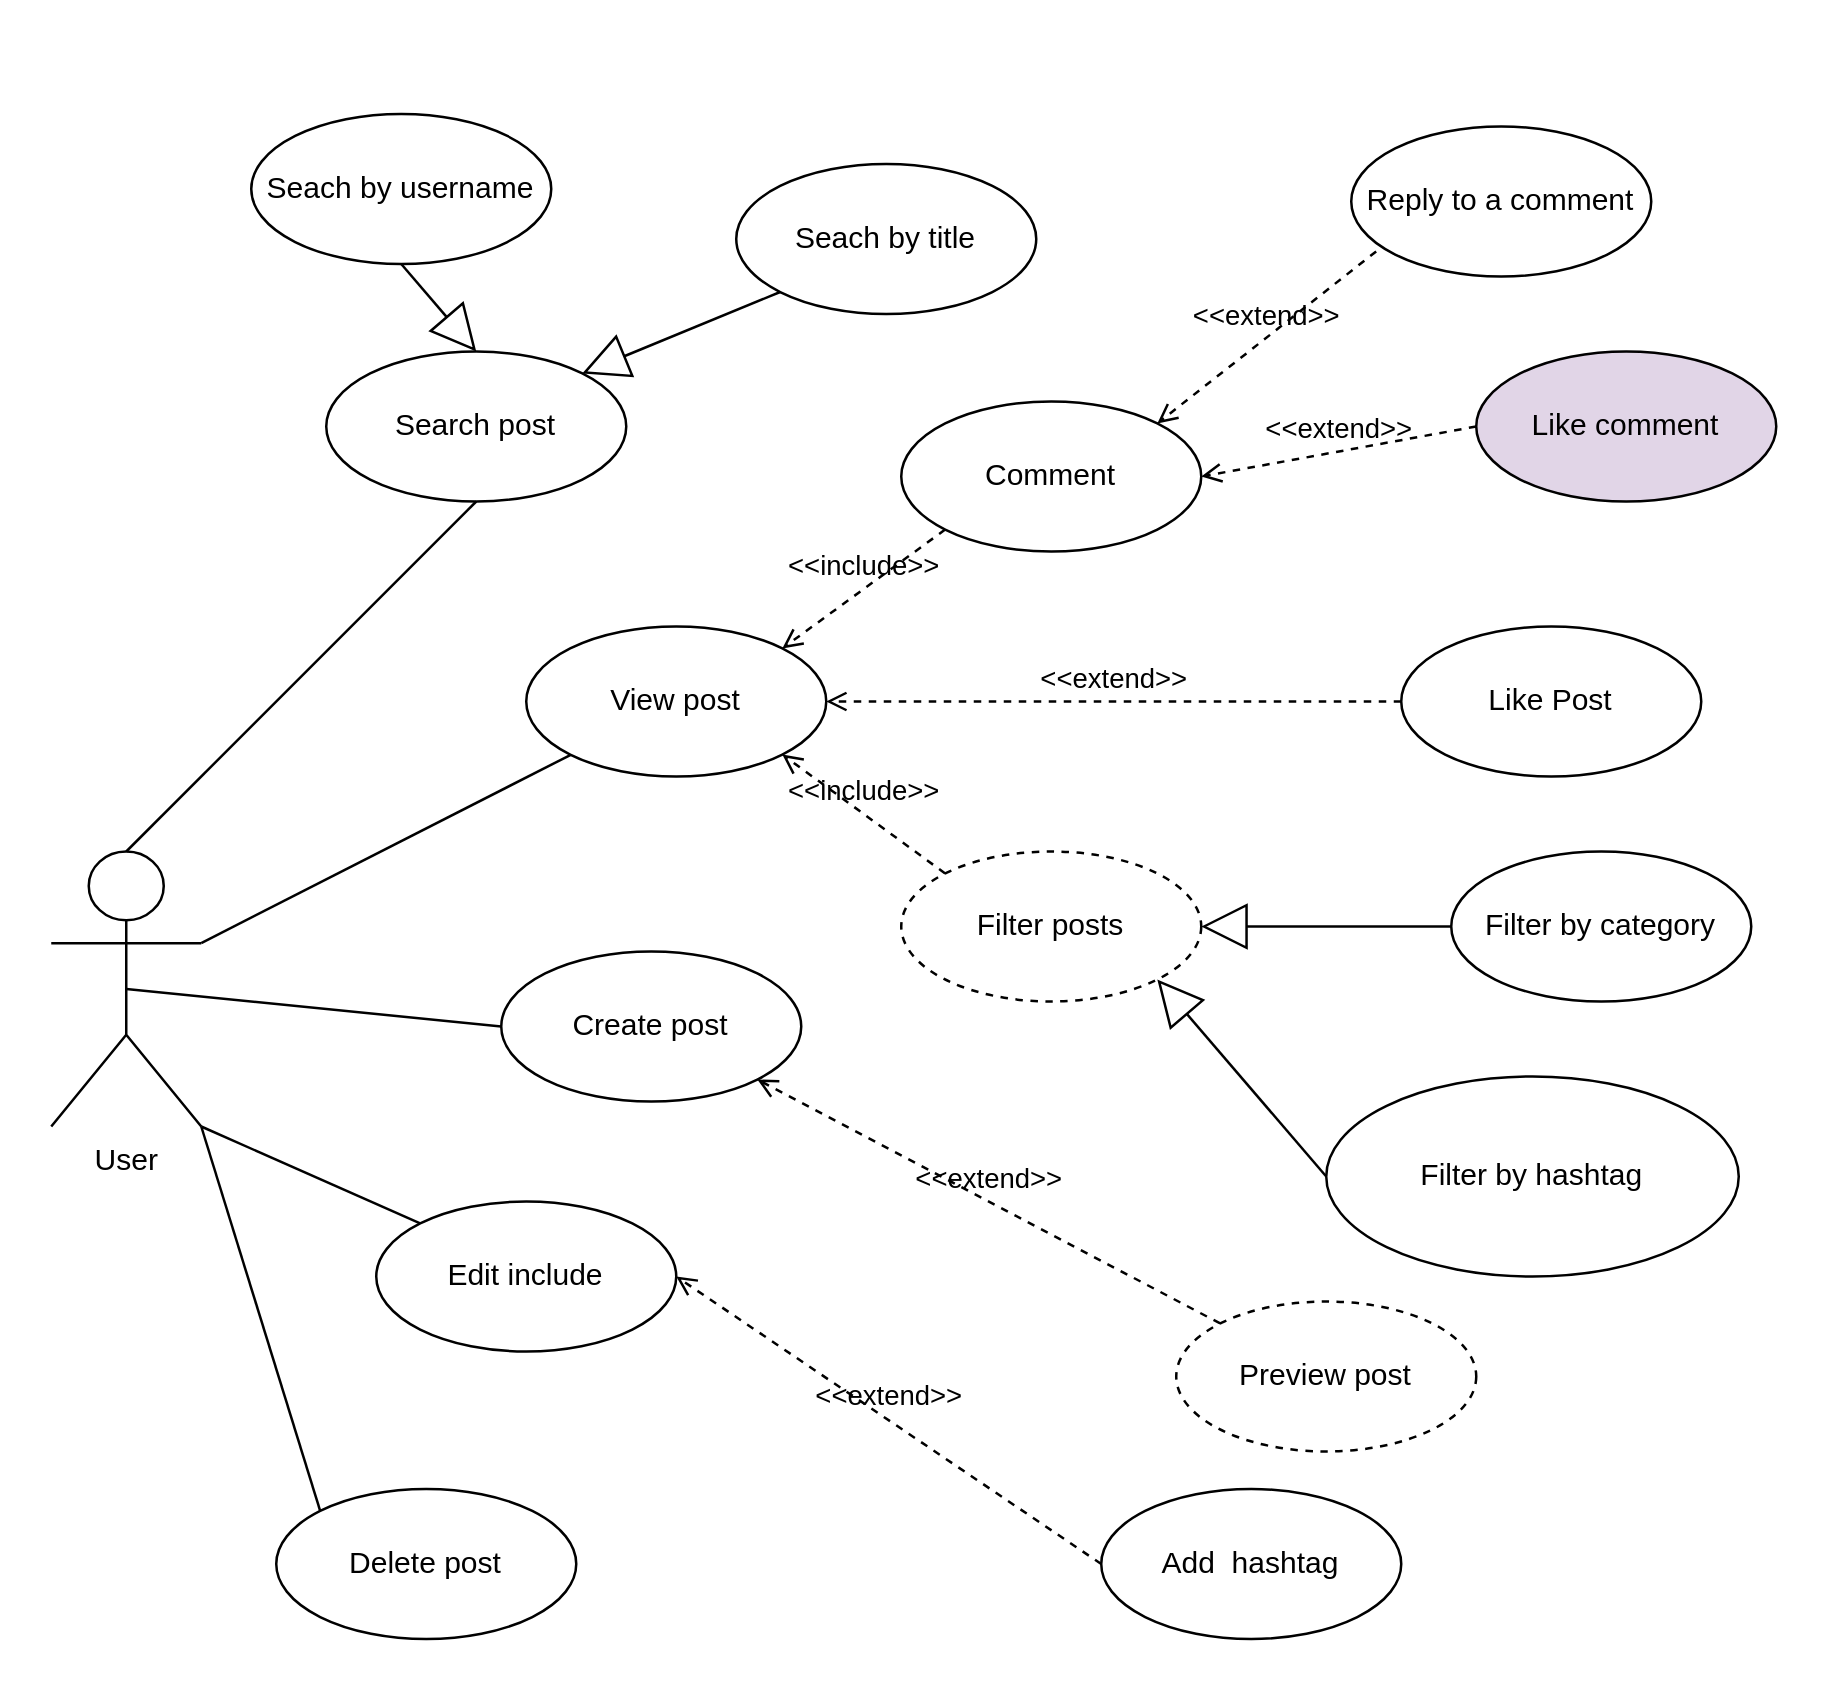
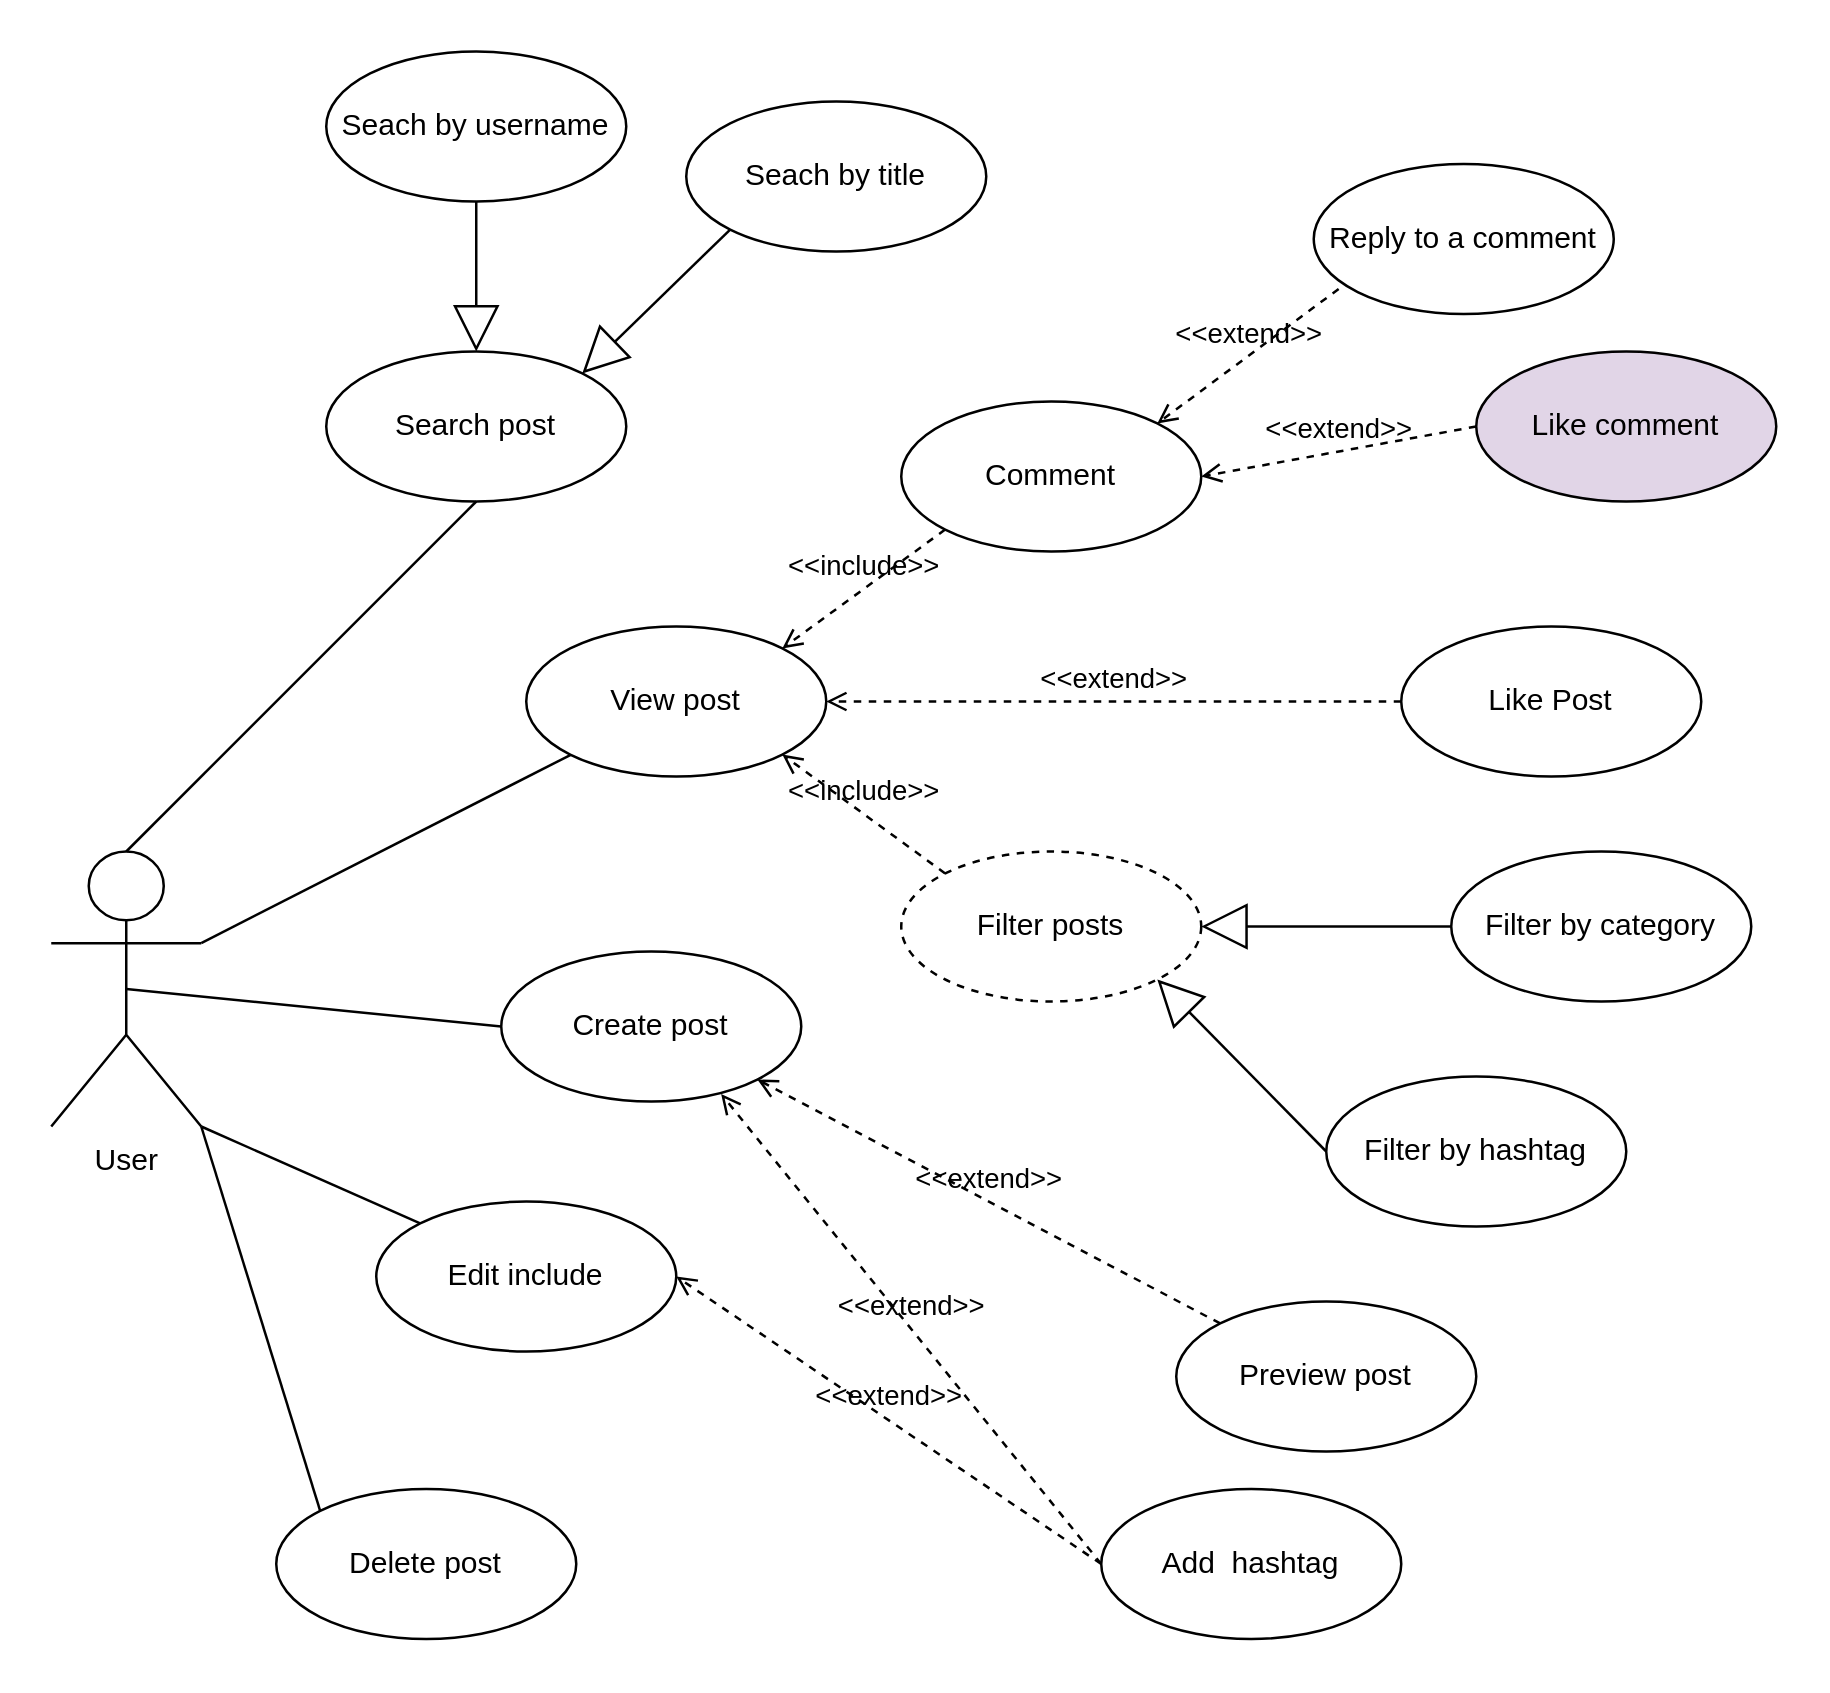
node "Seach by username": moved (401, 189) -> (476, 126)
node "Reply to a comment": moved (1501, 201) -> (1464, 239)
node "Seach by title": moved (886, 239) -> (836, 176)
node "Filter by hashtag": size 413x200 -> 300x150
edge "Add hashtag" -> "Create post": added, label "<<extend>>"
node "Preview post": style dashed -> solid
